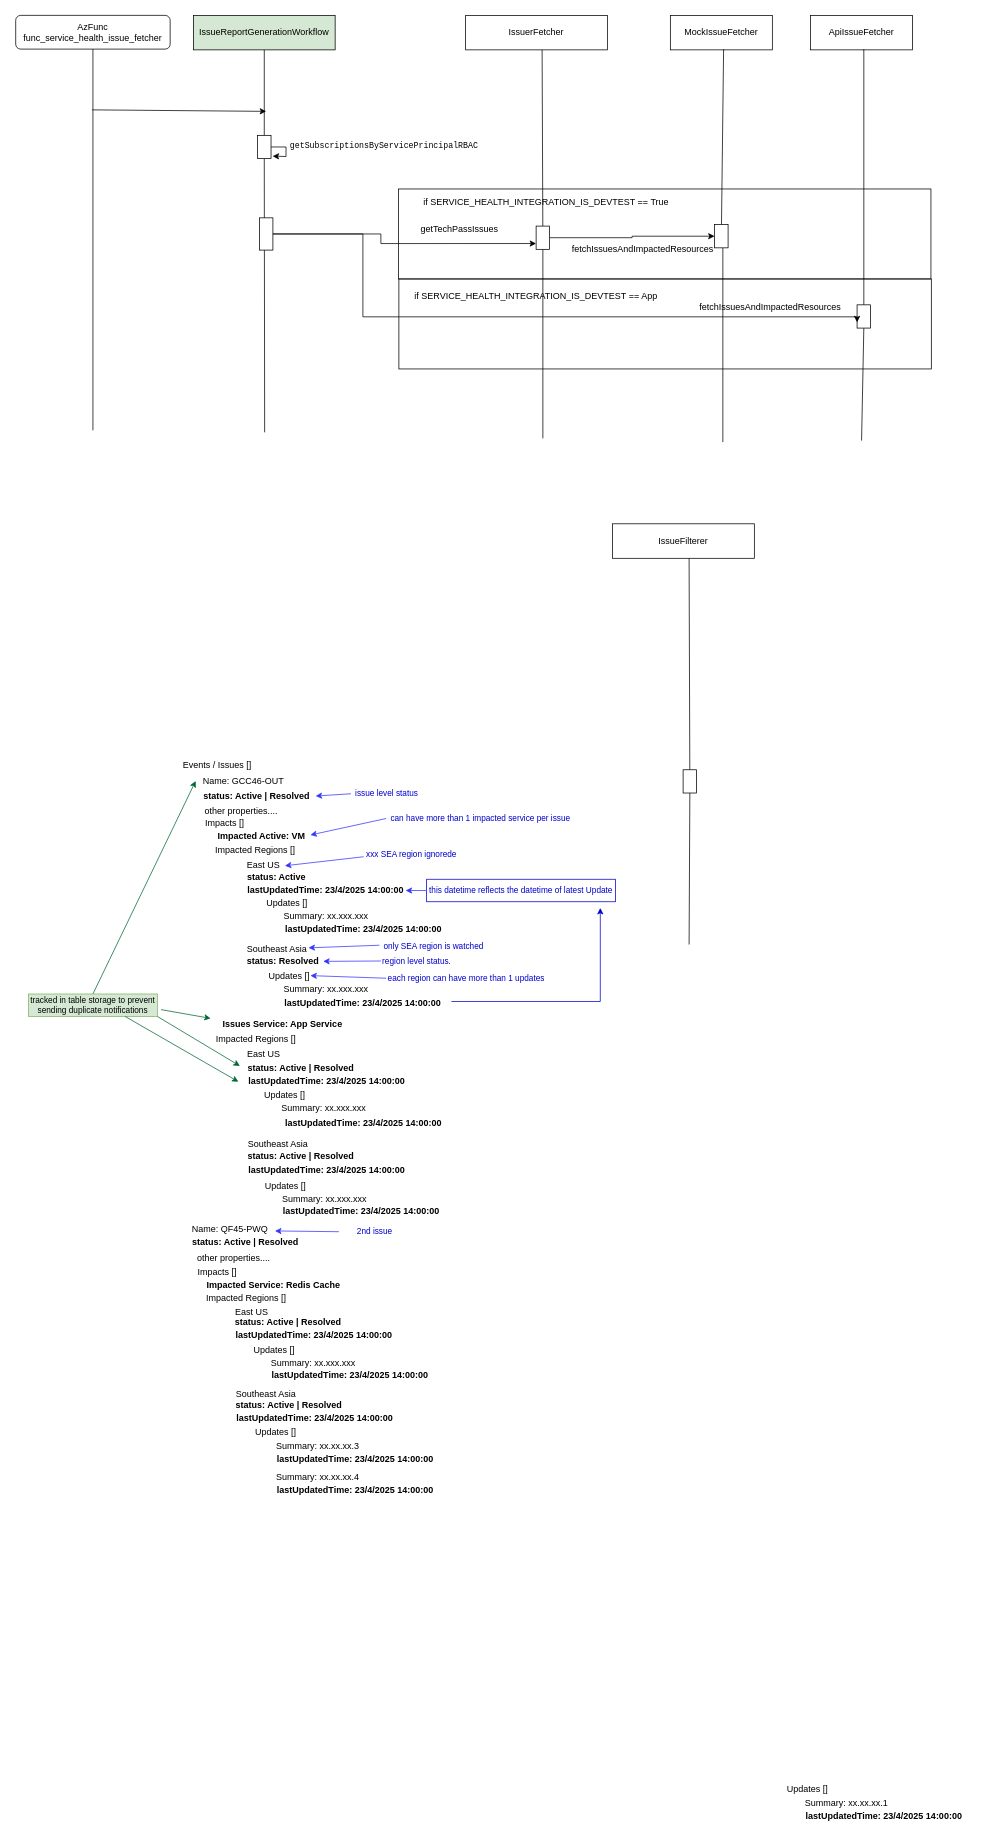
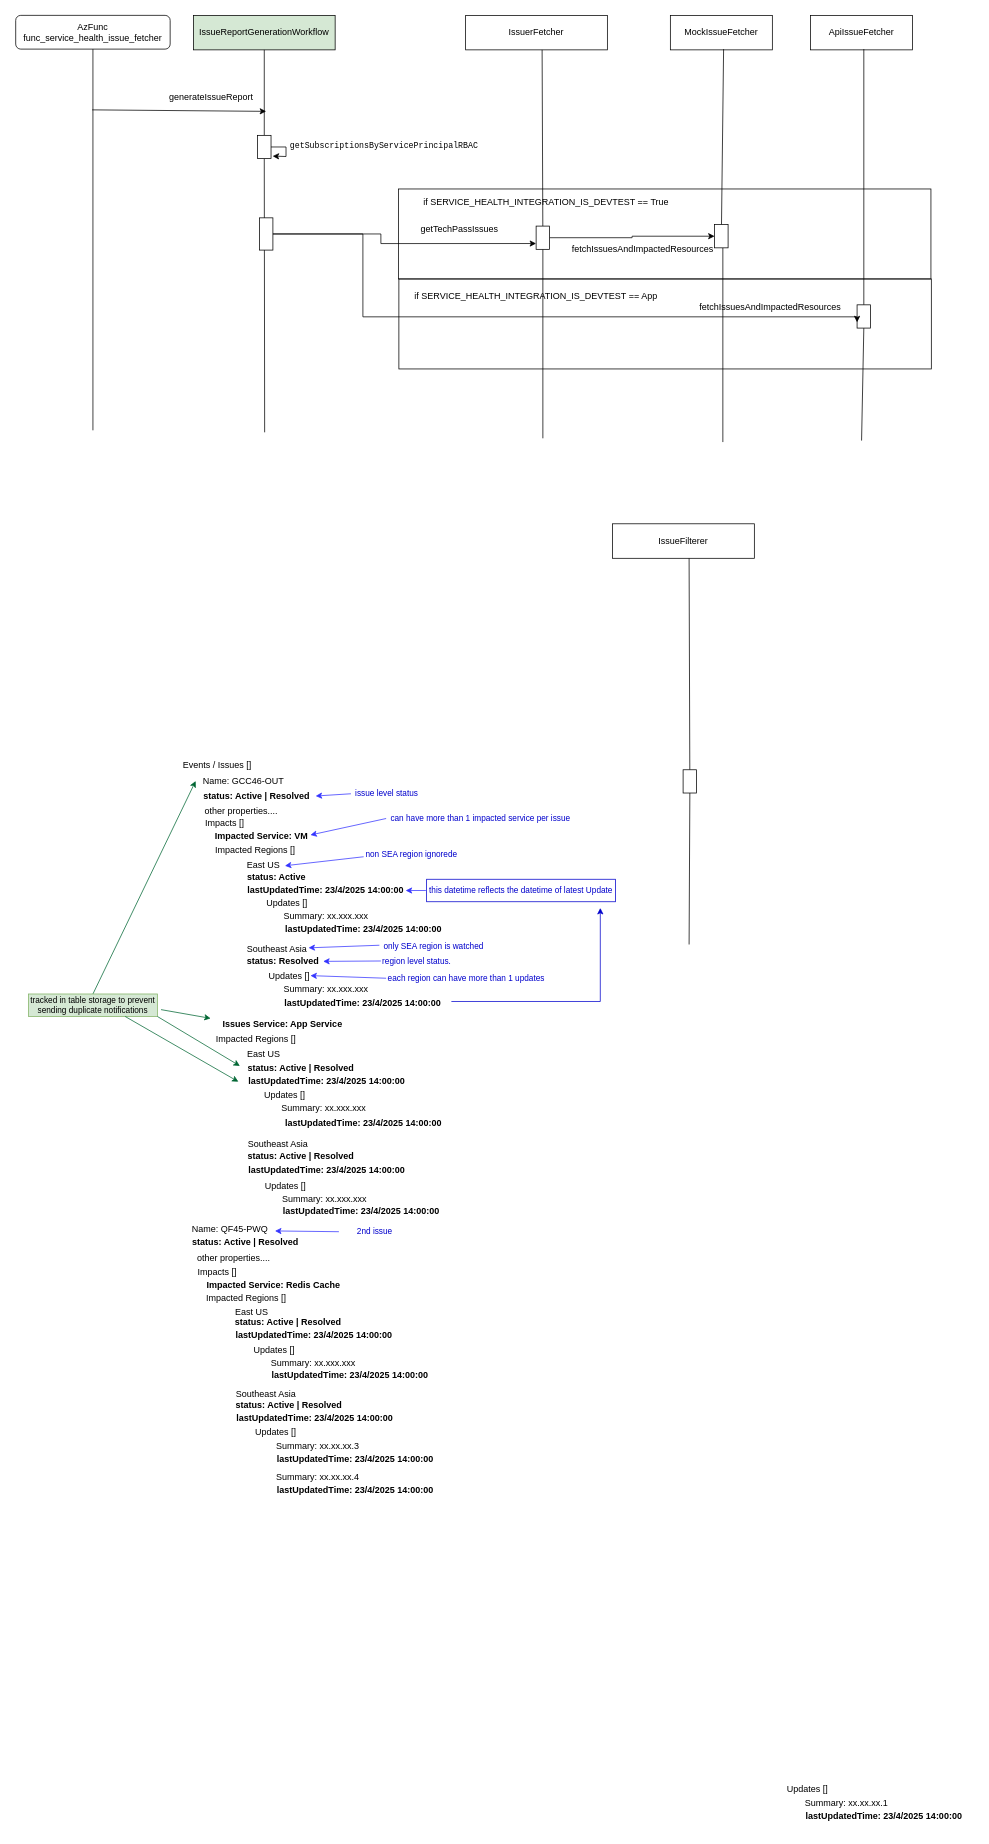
node "generateIssueReport": added
node "Impacted Active: VM": label "Impacted Active: VM" -> "Impacted Service: VM"
node "xxx SEA region ignorede": label "xxx SEA region ignorede" -> "non SEA region ignorede"
